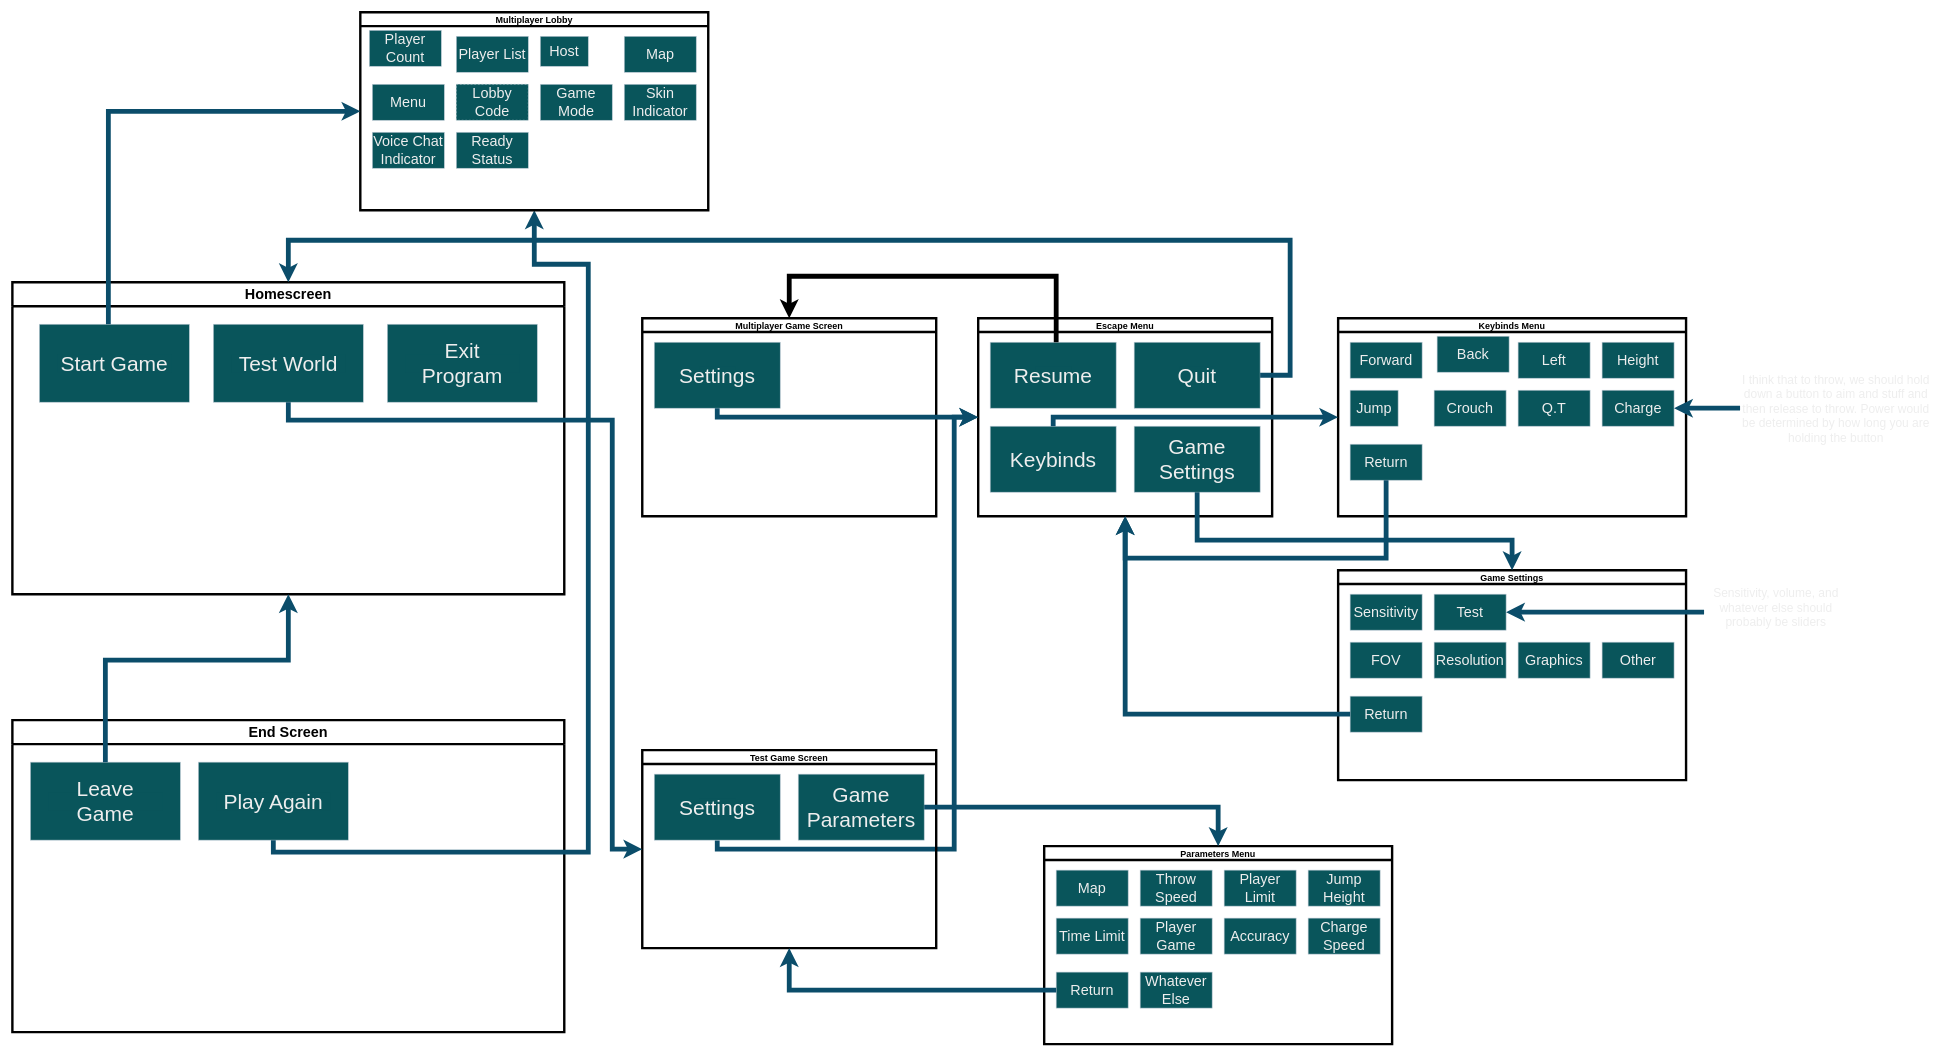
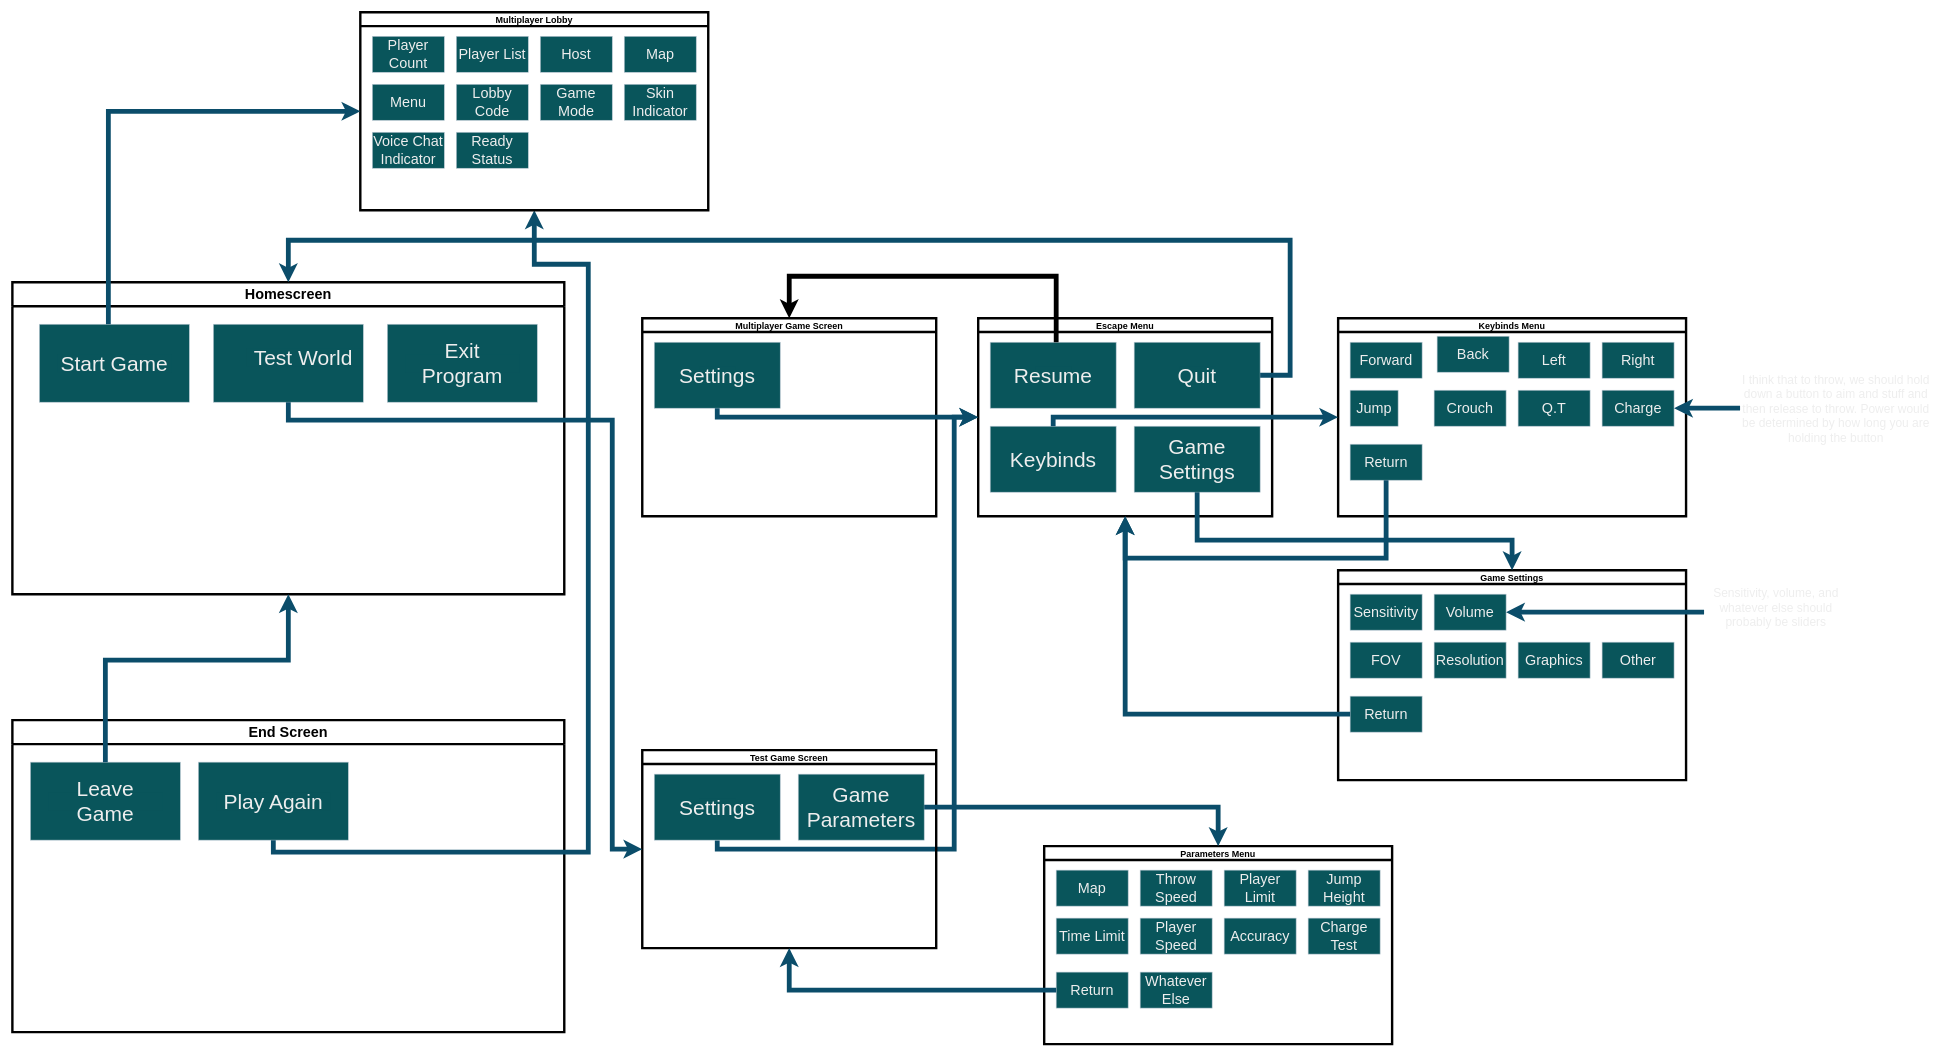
node "Player Count": moved (405, 48) -> (408, 54)
node "Host": size 48x30 -> 72x36
node "Lobby Code": style dashed -> solid
node "Height": label "Height" -> "Right"
node "Test World": moved (288, 363) -> (303, 357)
node "Test": label "Test" -> "Volume"
node "Player Game": label "Player Game" -> "Player Speed"
node "Charge Speed": label "Charge Speed" -> "Charge Test"
